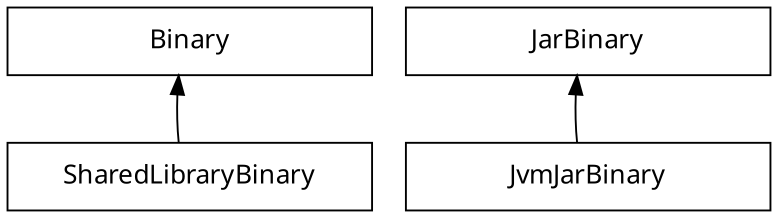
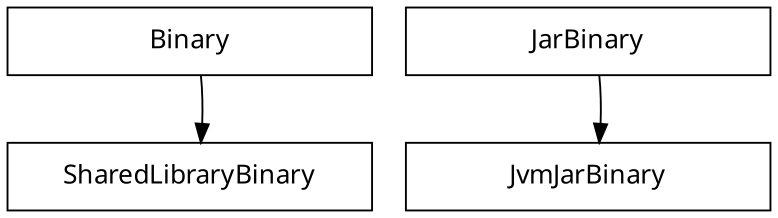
edge "SharedLibraryBinary" -> "Binary": reversed
edge "JvmJarBinary" -> "JarBinary": reversed
